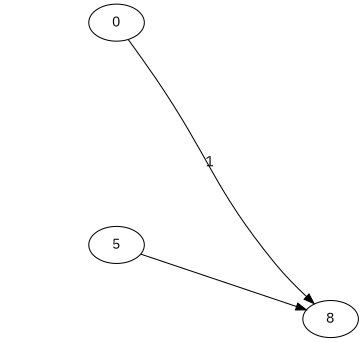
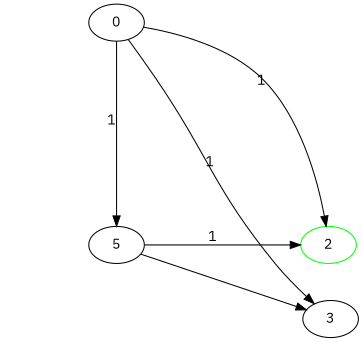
edge "0" -> "5": added, label "1"
node "2": added
node "8": label "8" -> "3"
